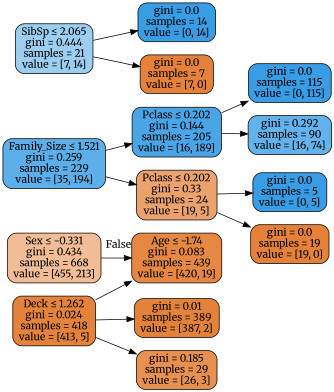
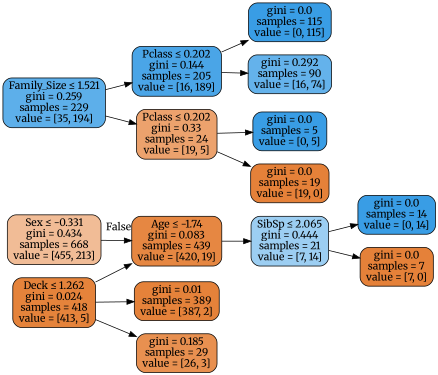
edge "Age ≤ -1.74" -> "SibSp ≤ 2.065": added
